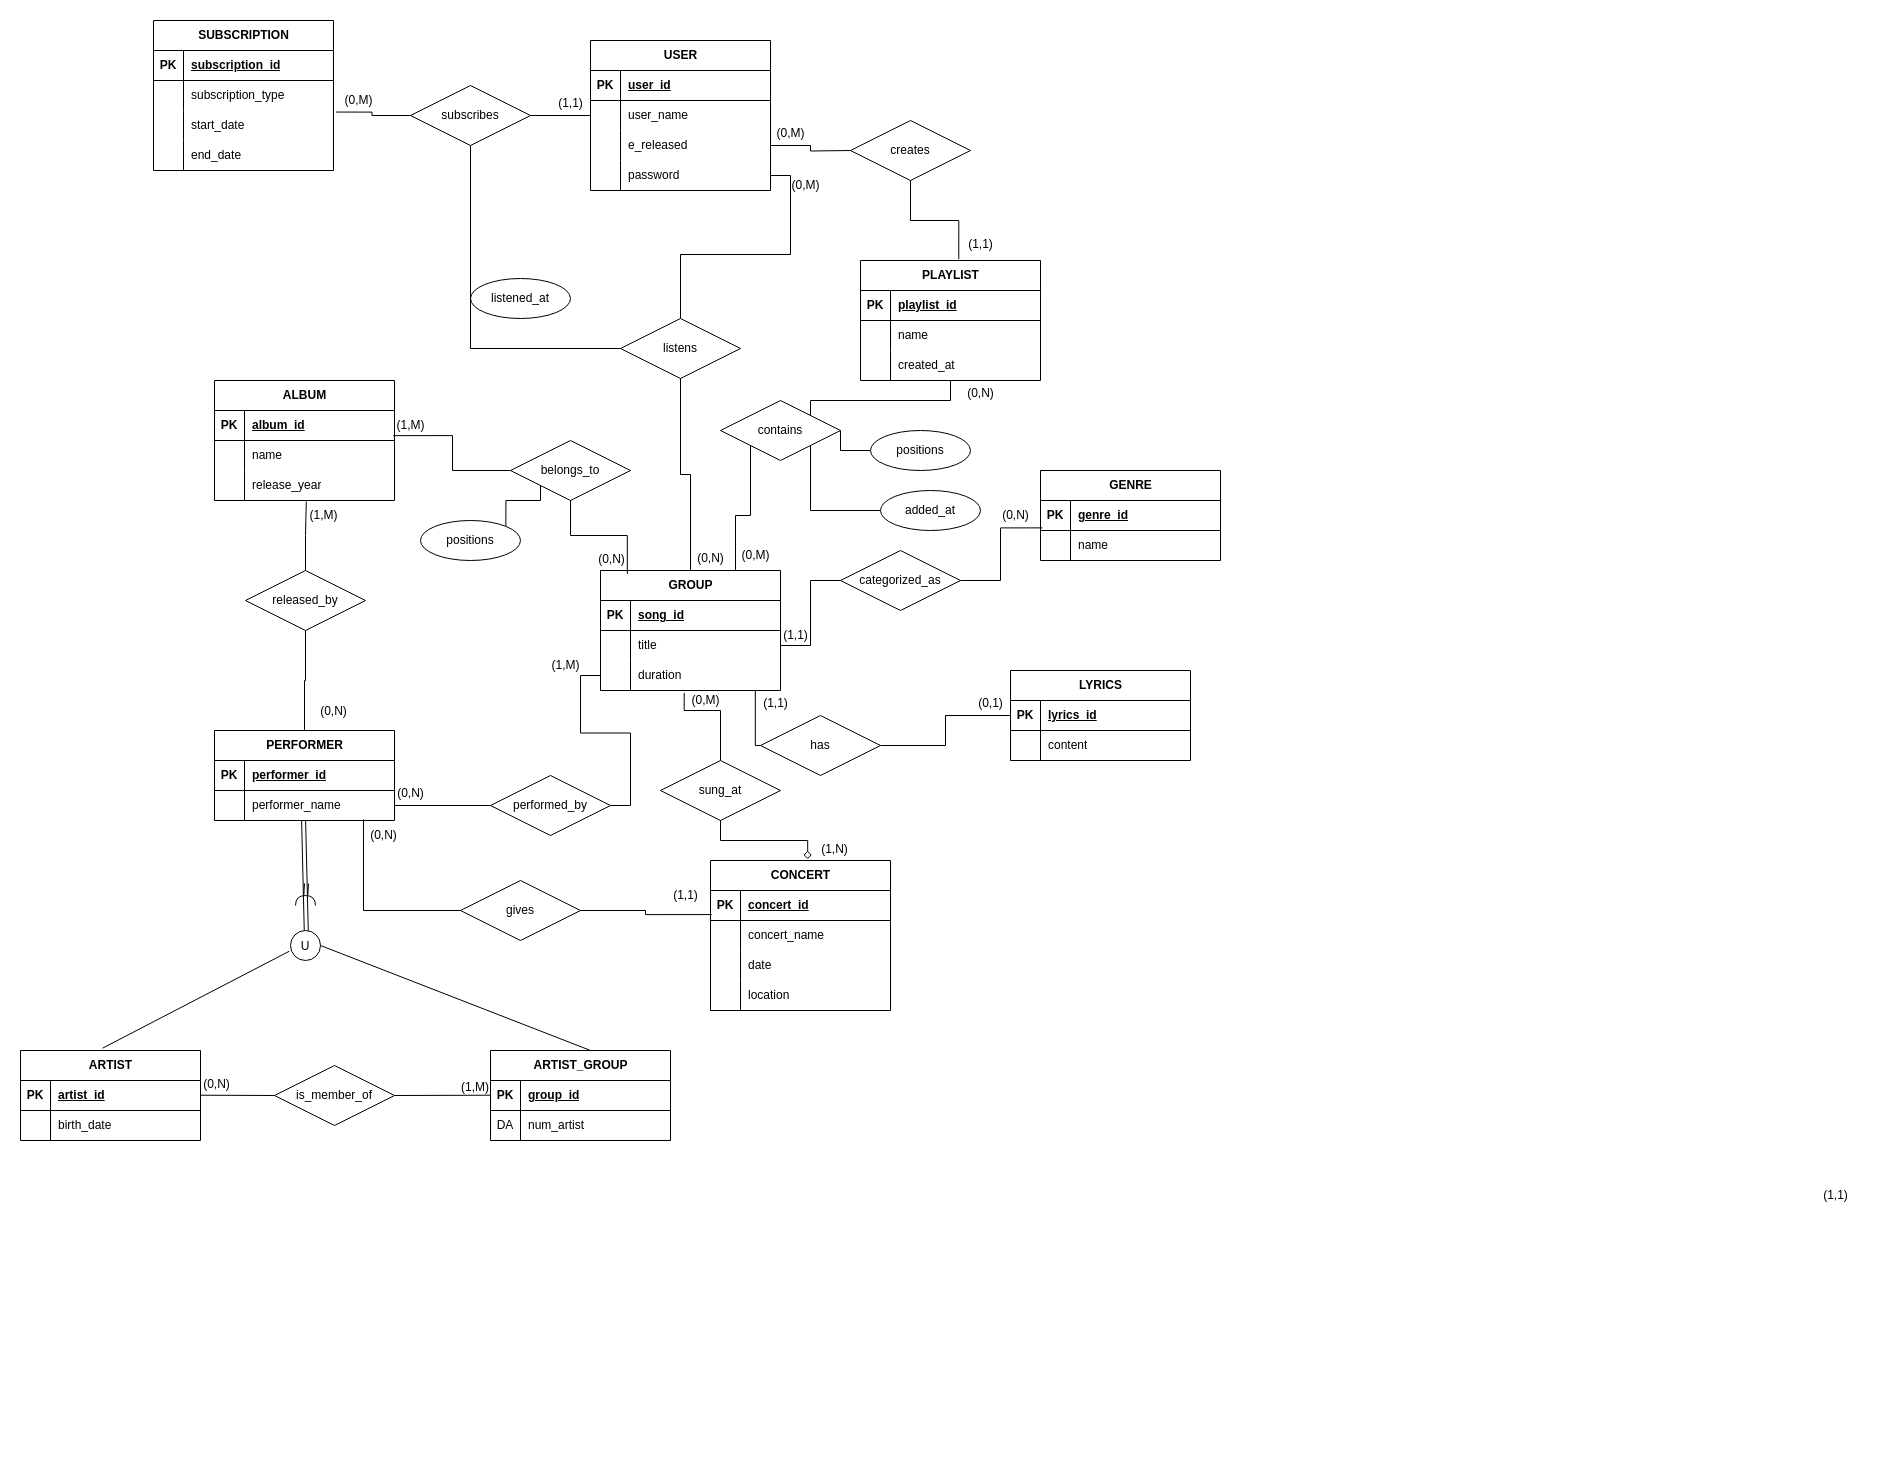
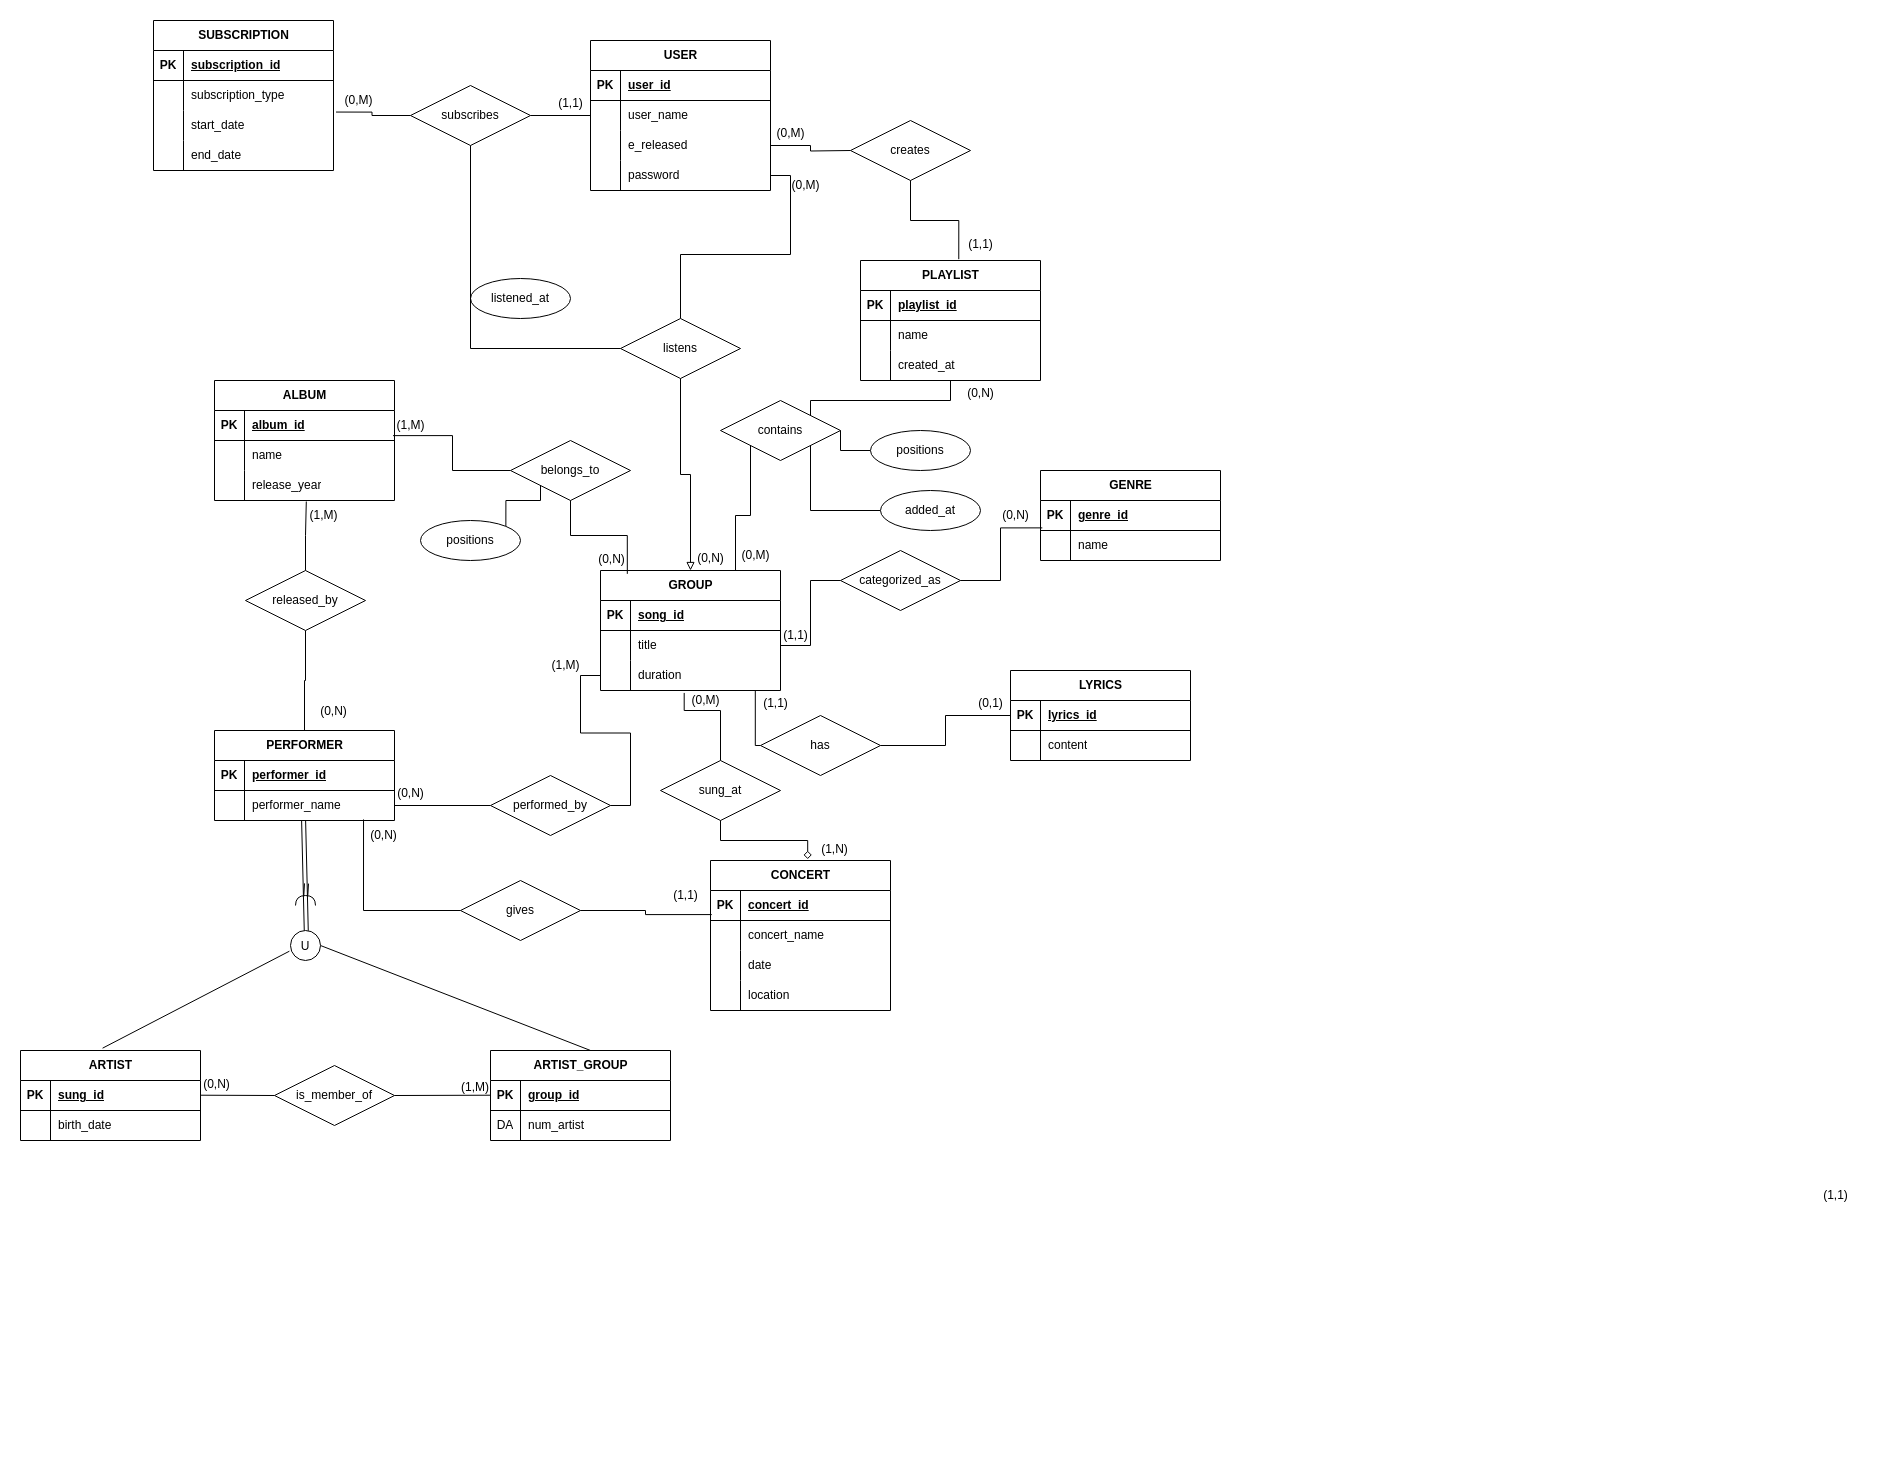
edge "listens" -- "GROUP": arrowhead none -> block
node "artist_id": label "artist_id" -> "sung_id"
